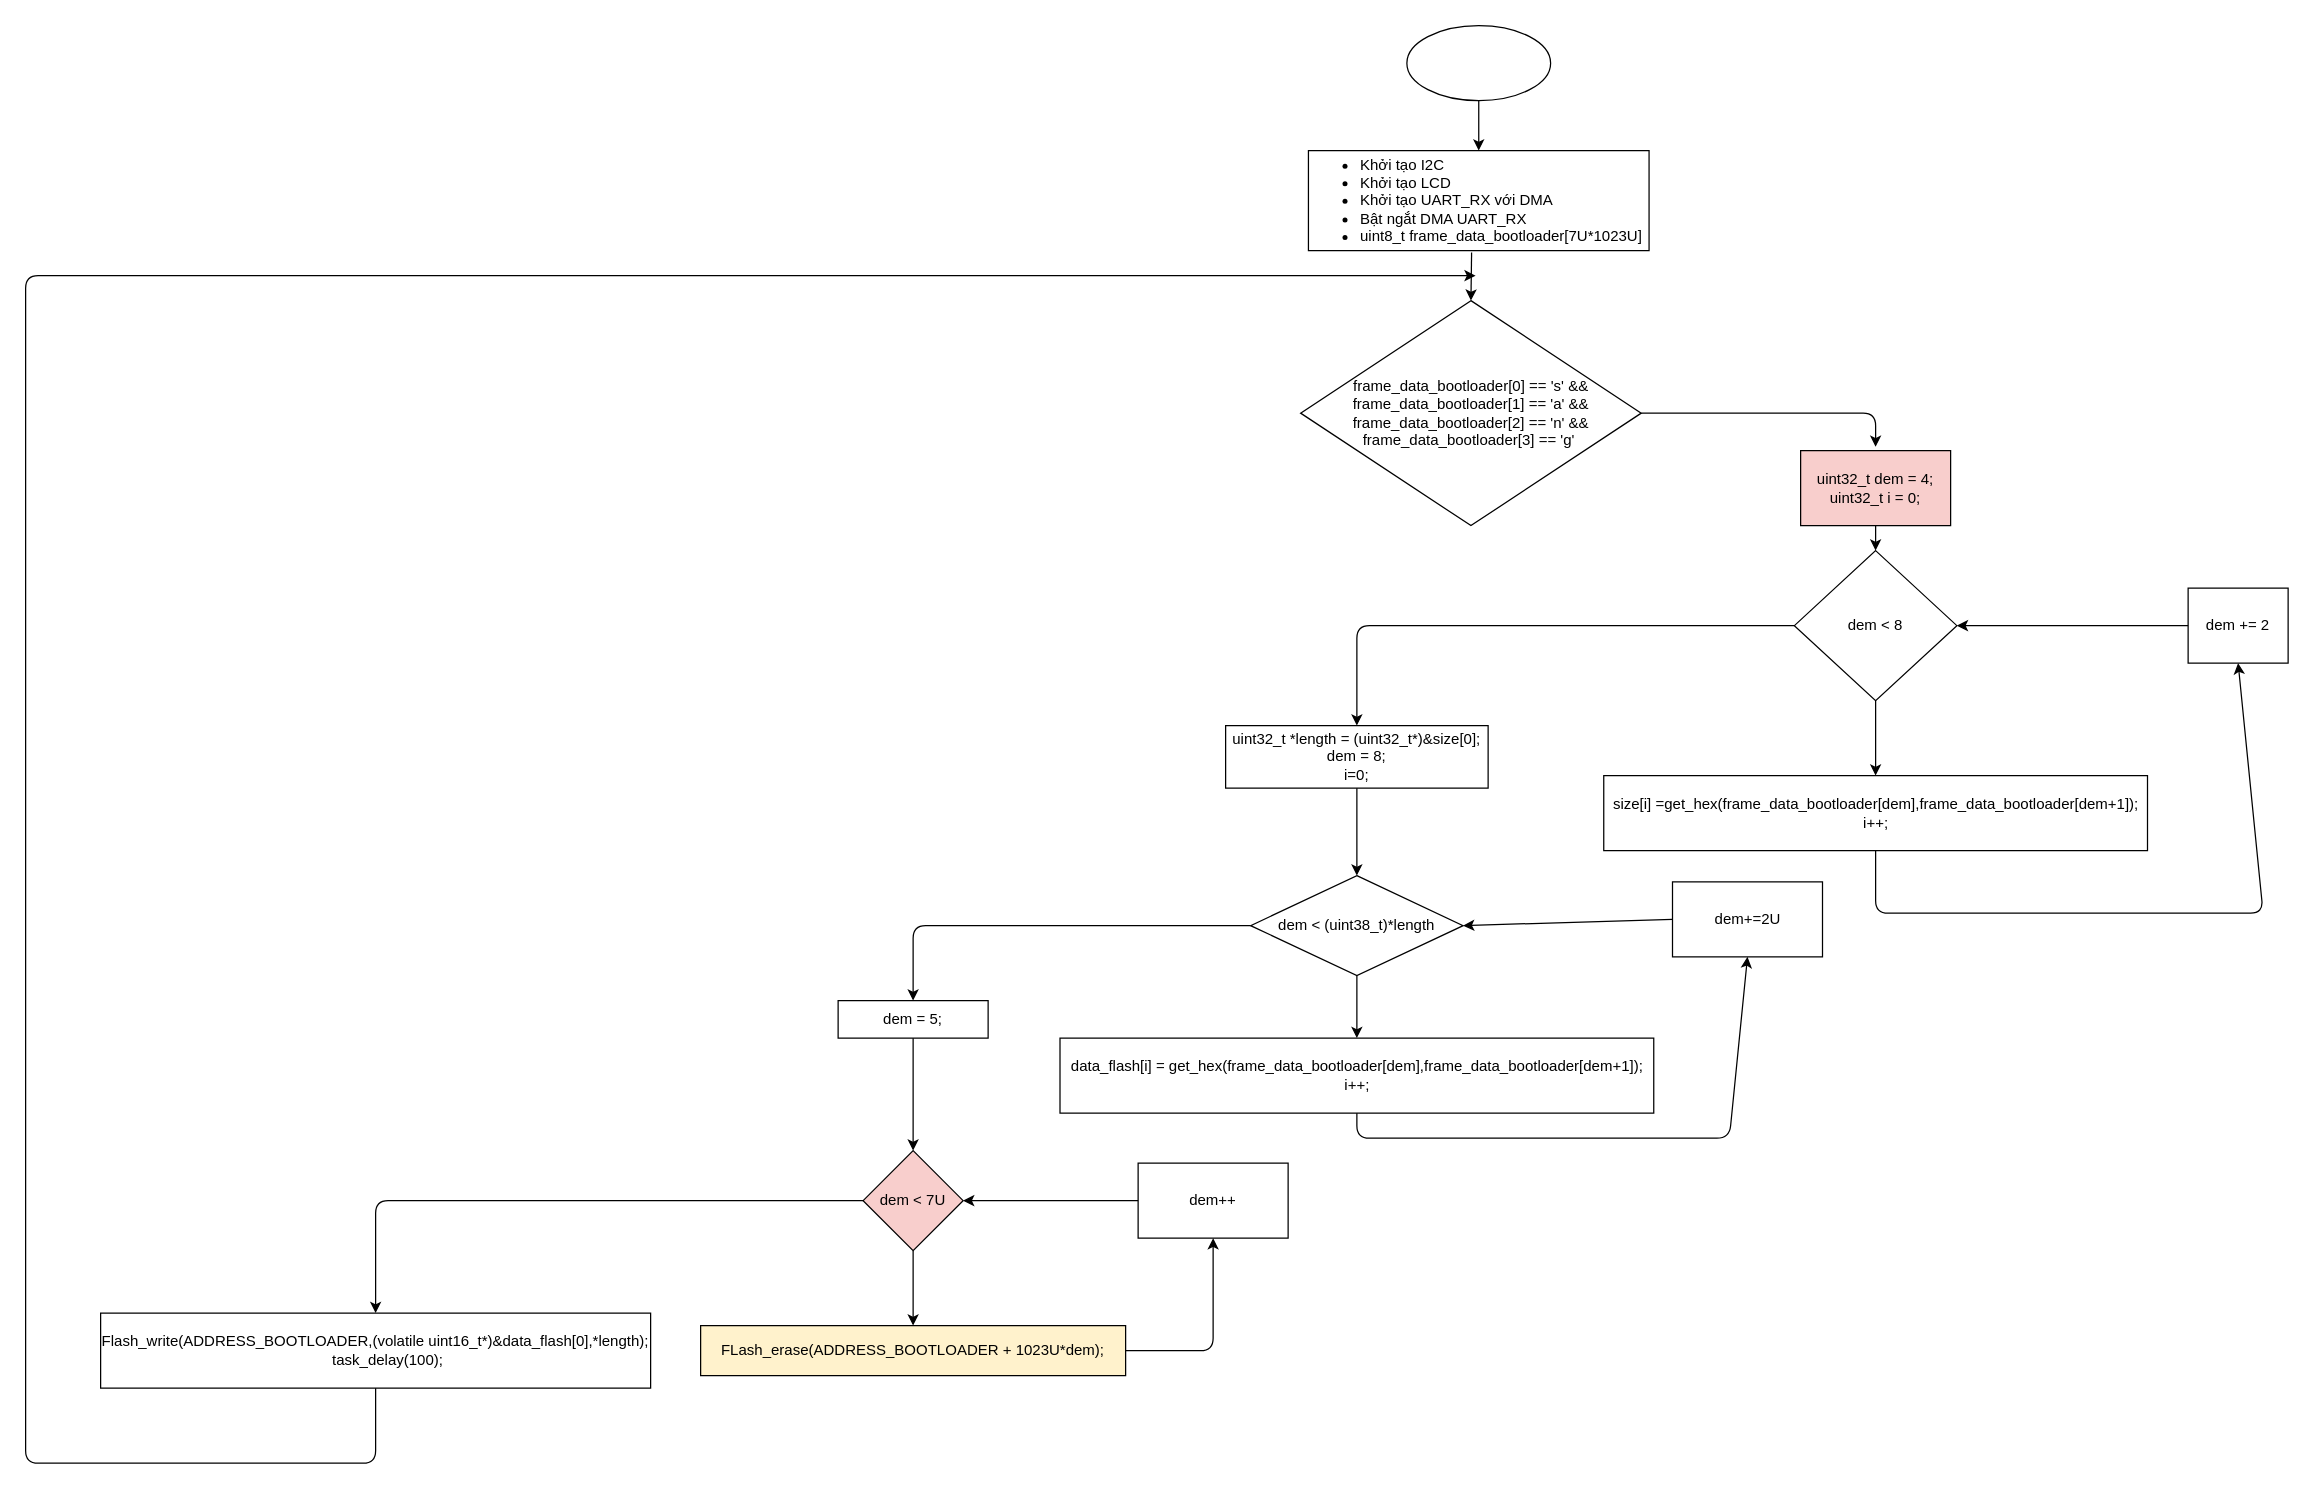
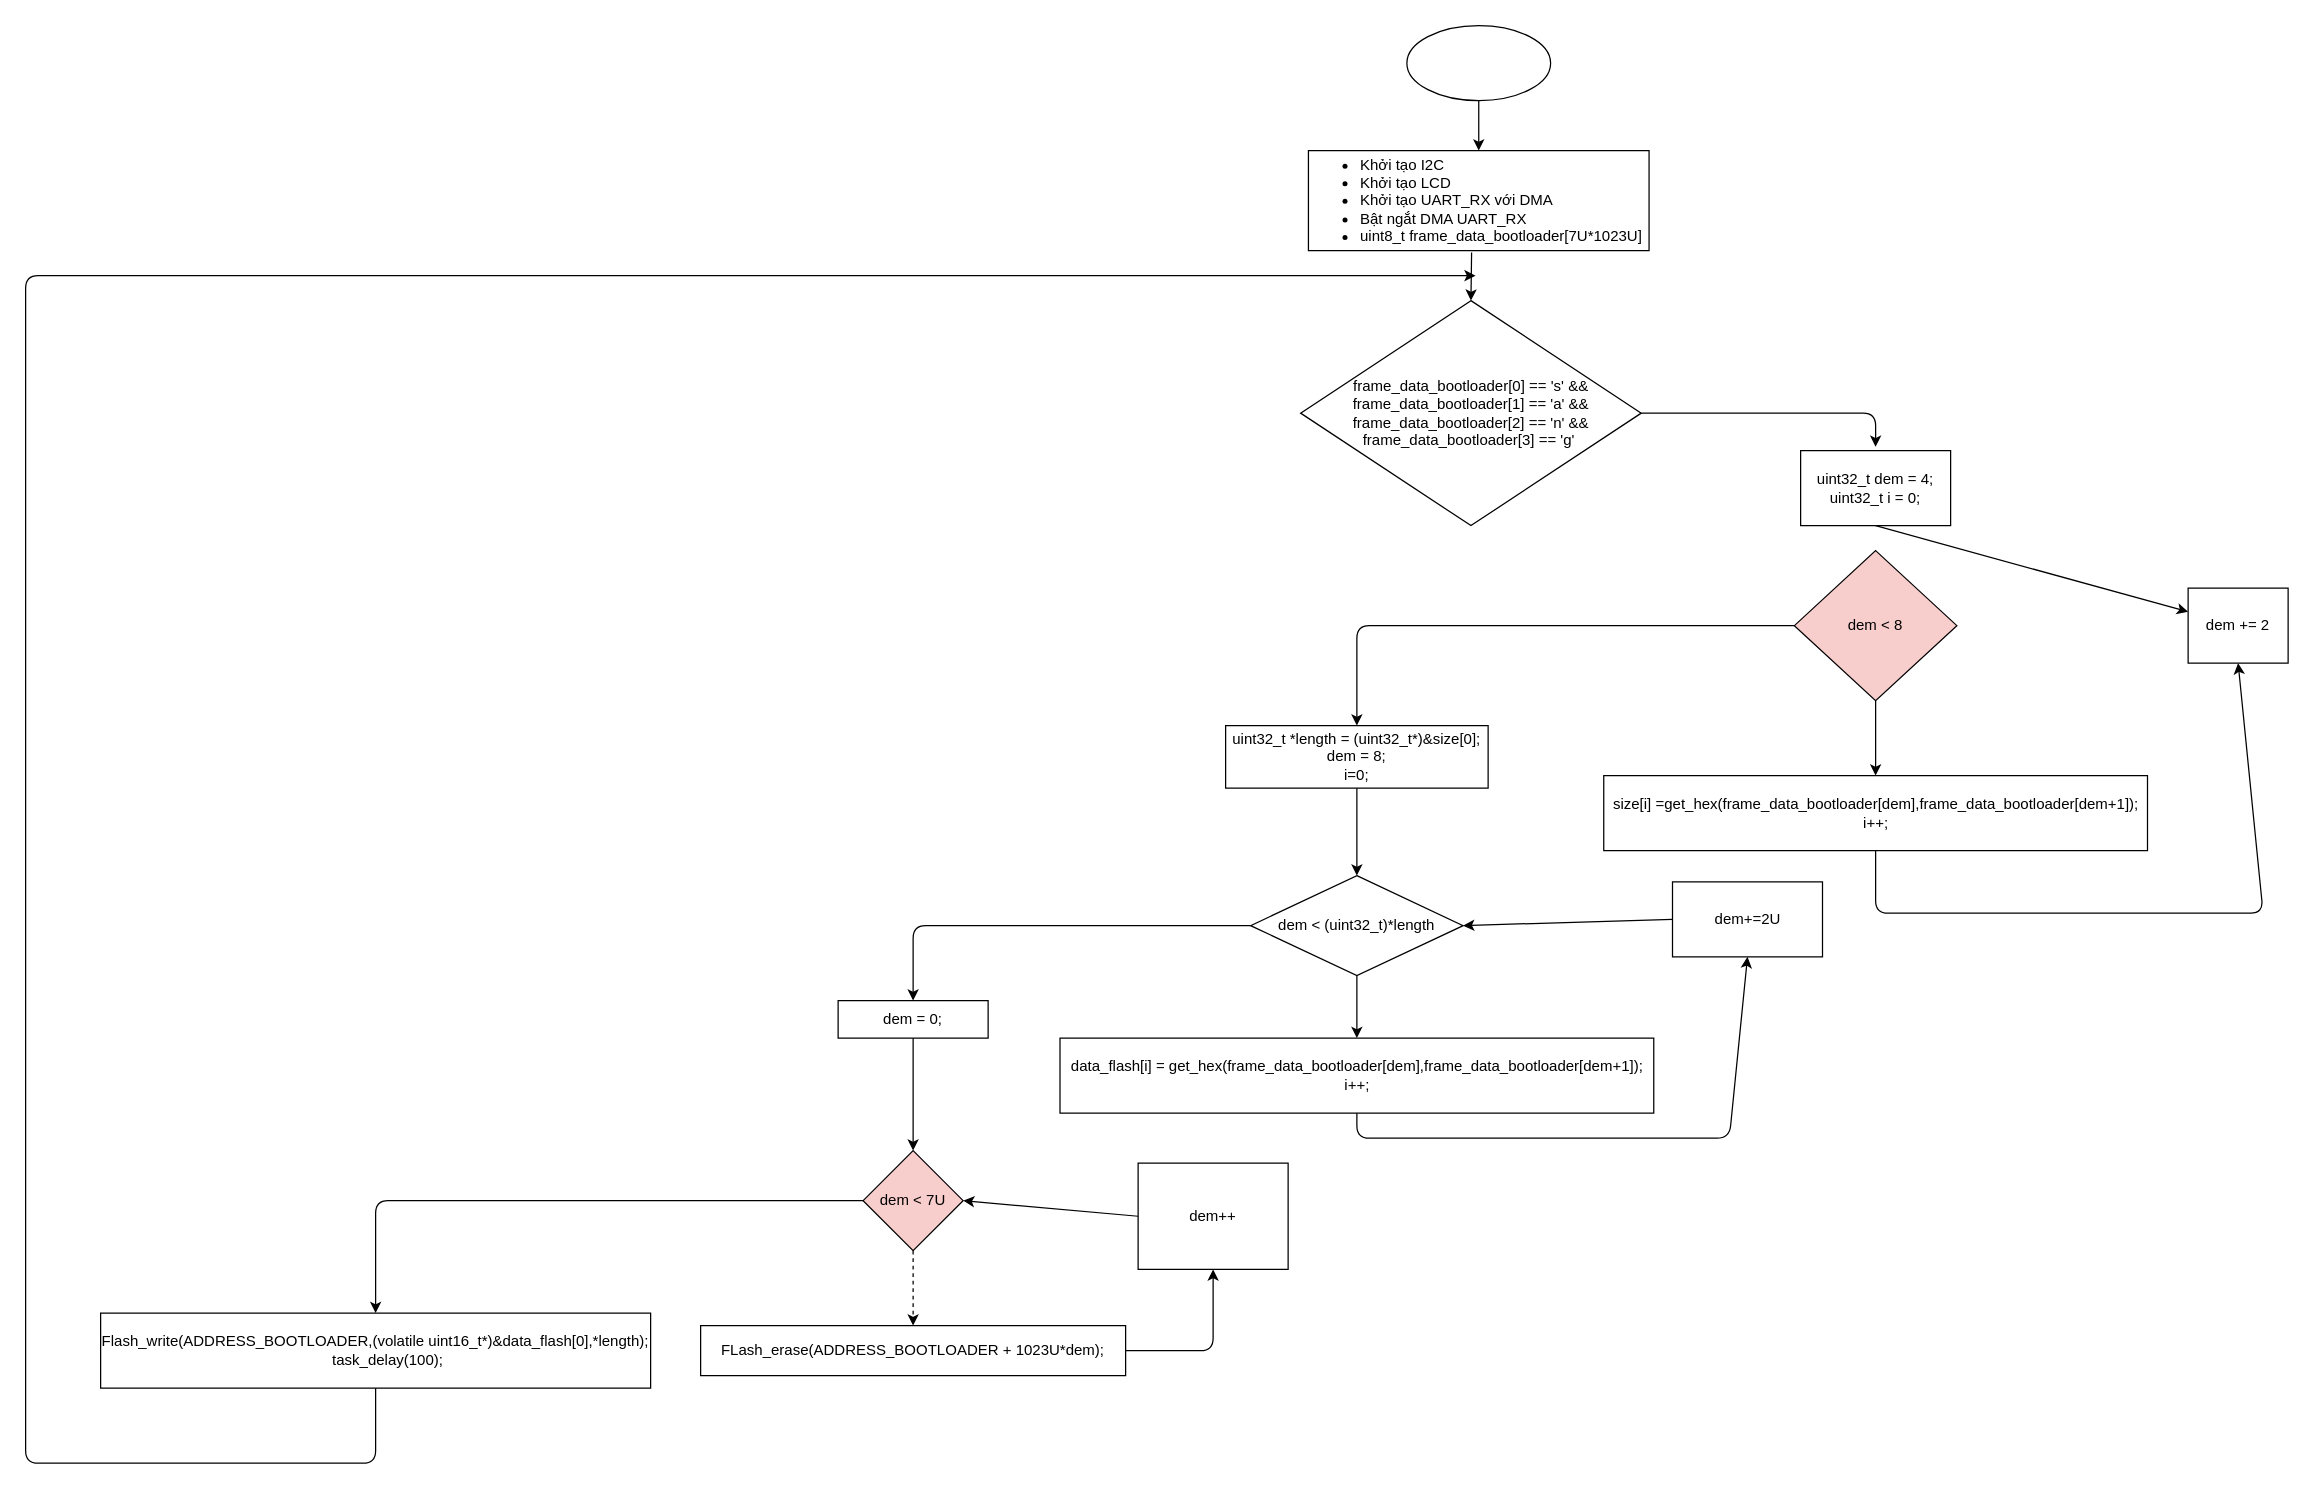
node "uint32_t dem = 4; uint32_t i = 0;": fillcolor #f8cecc -> #ffffff
edge "uint32_t dem = 4; uint32_t i = 0;" -> "dem < 8": now "uint32_t dem = 4; uint32_t i = 0;" -> "dem += 2"
node "dem < 8": fillcolor #ffffff -> #f8cecc
edge "dem += 2" -> "dem < 8": removed
node "dem < (uint38_t)*length": label "dem < (uint38_t)*length" -> "dem < (uint32_t)*length"
node "dem = 5;": label "dem = 5;" -> "dem = 0;"
node "dem++": size 150x75 -> 150x106
edge "dem < 7U" -> "FLash_erase(ADDRESS_BOOTLOADER + 1023U*dem);": style solid -> dashed
node "FLash_erase(ADDRESS_BOOTLOADER + 1023U*dem);": fillcolor #fff2cc -> #ffffff
